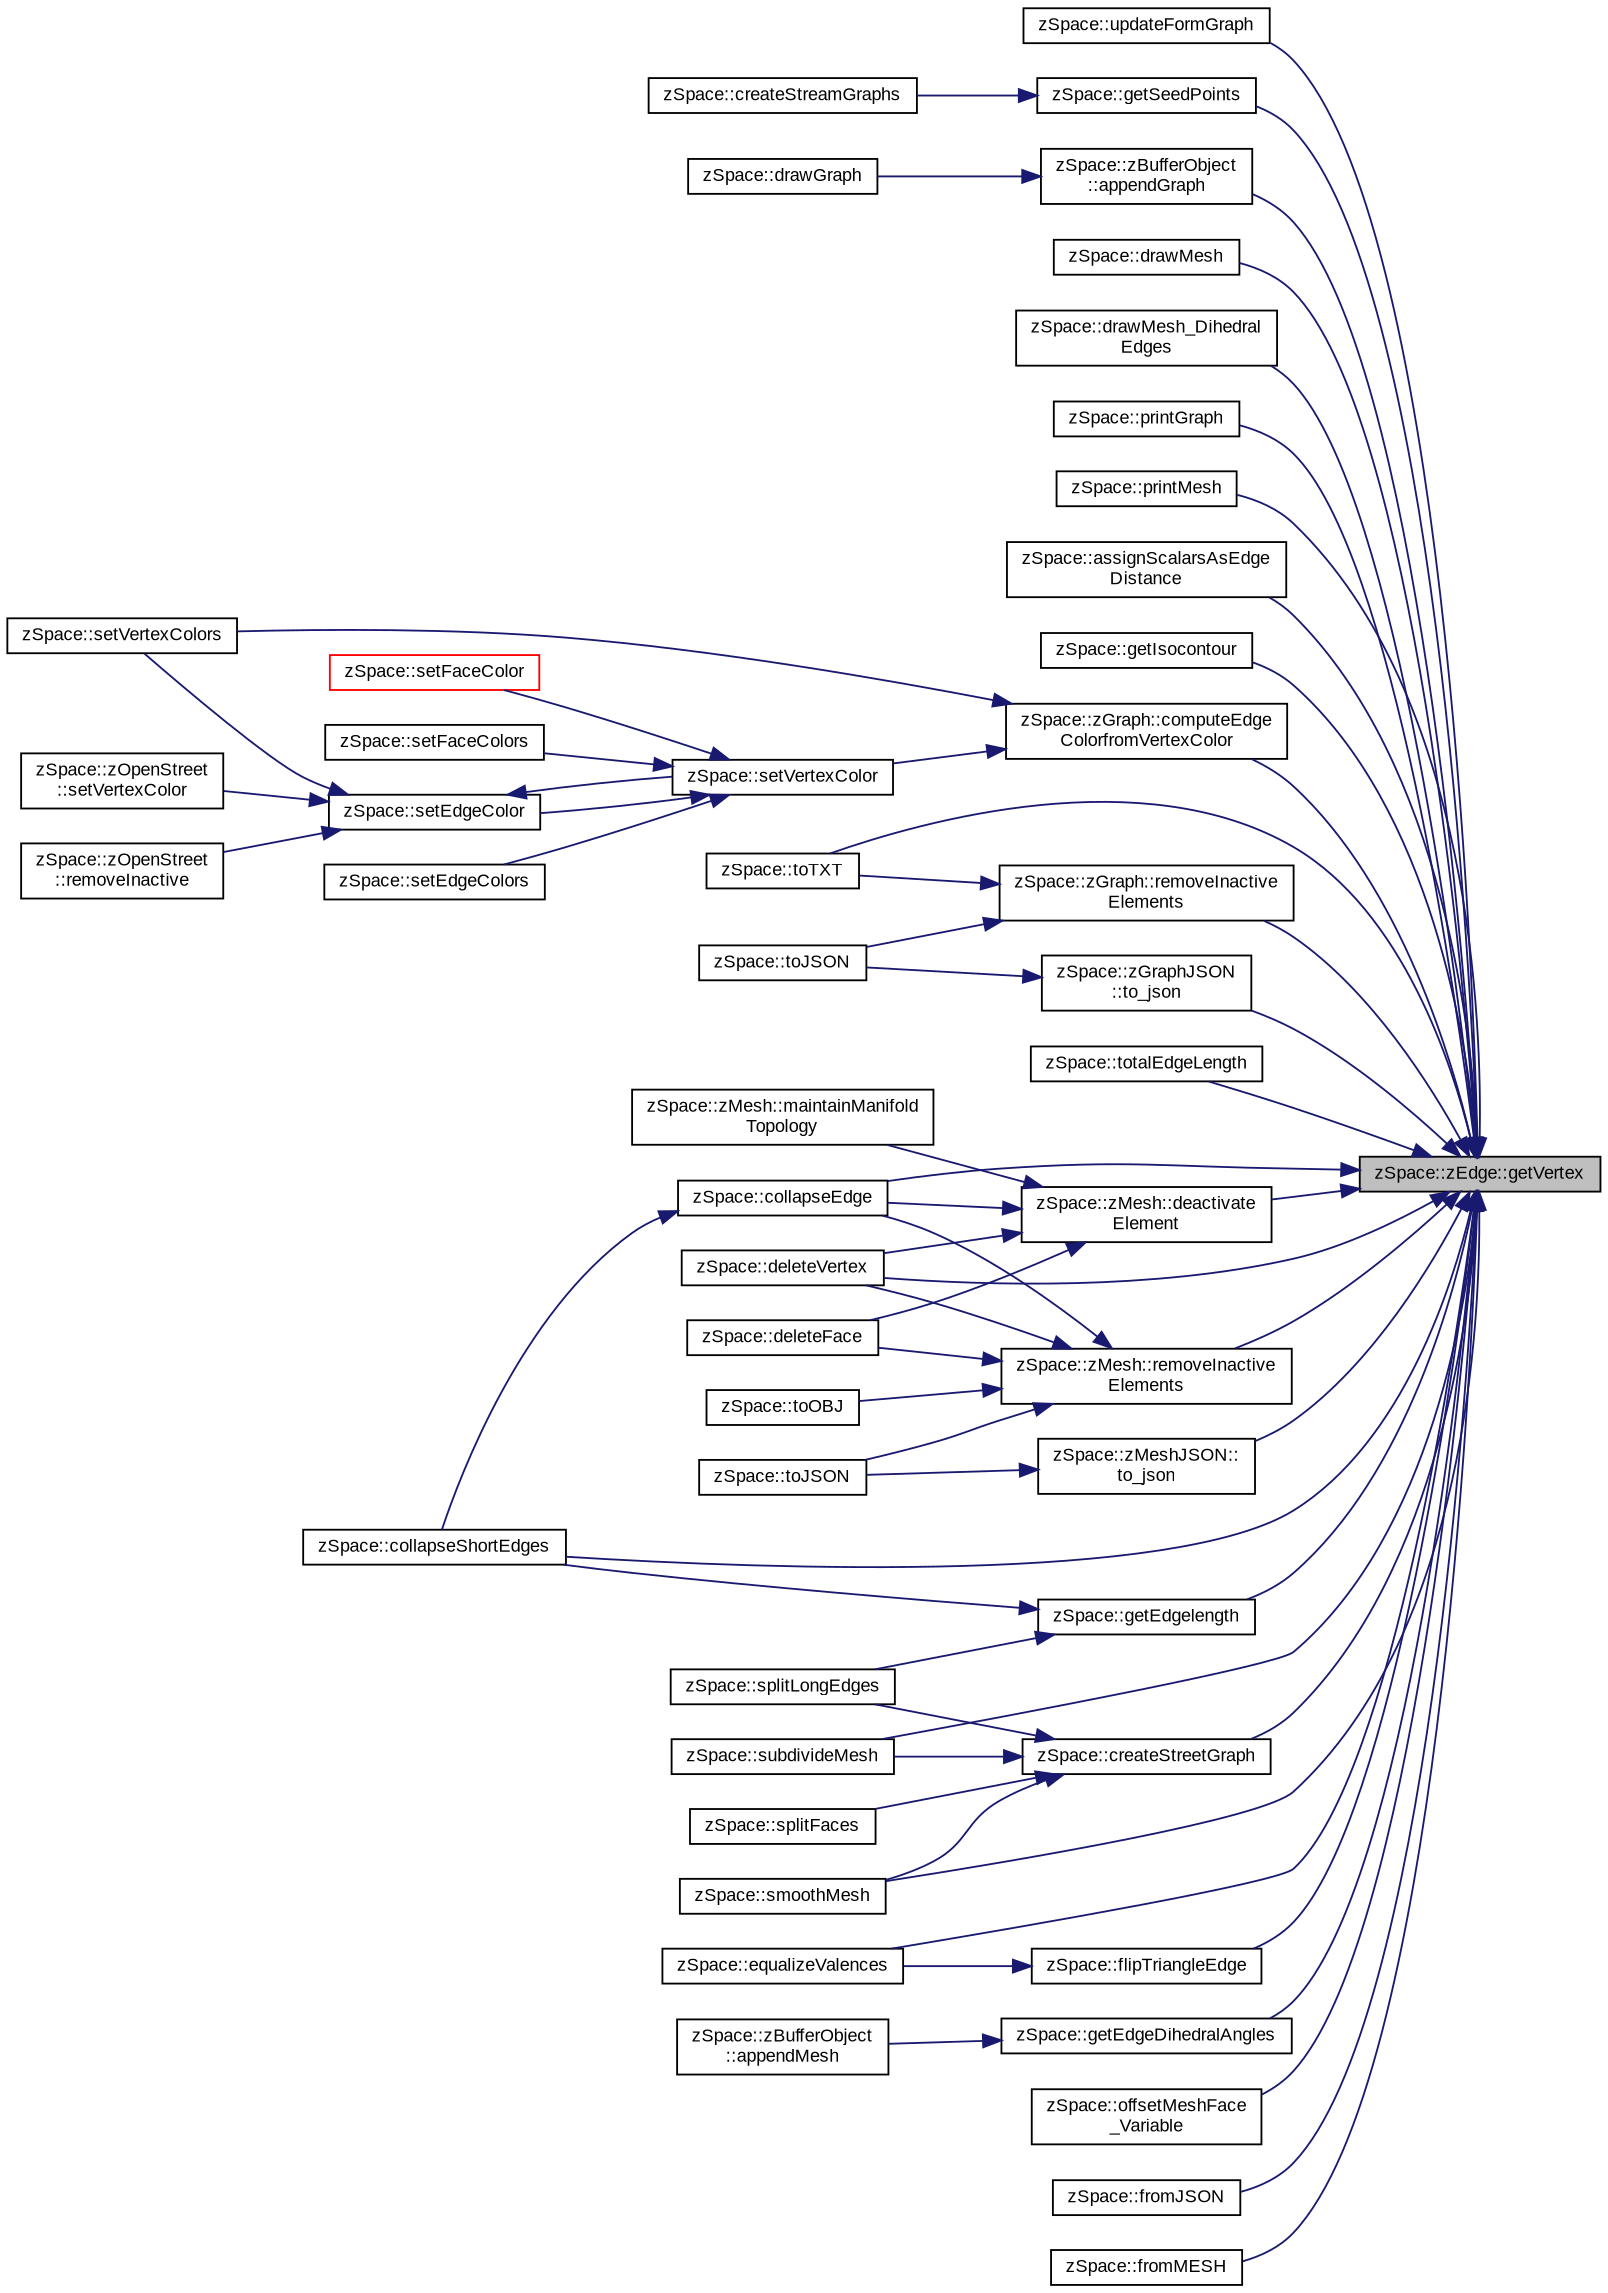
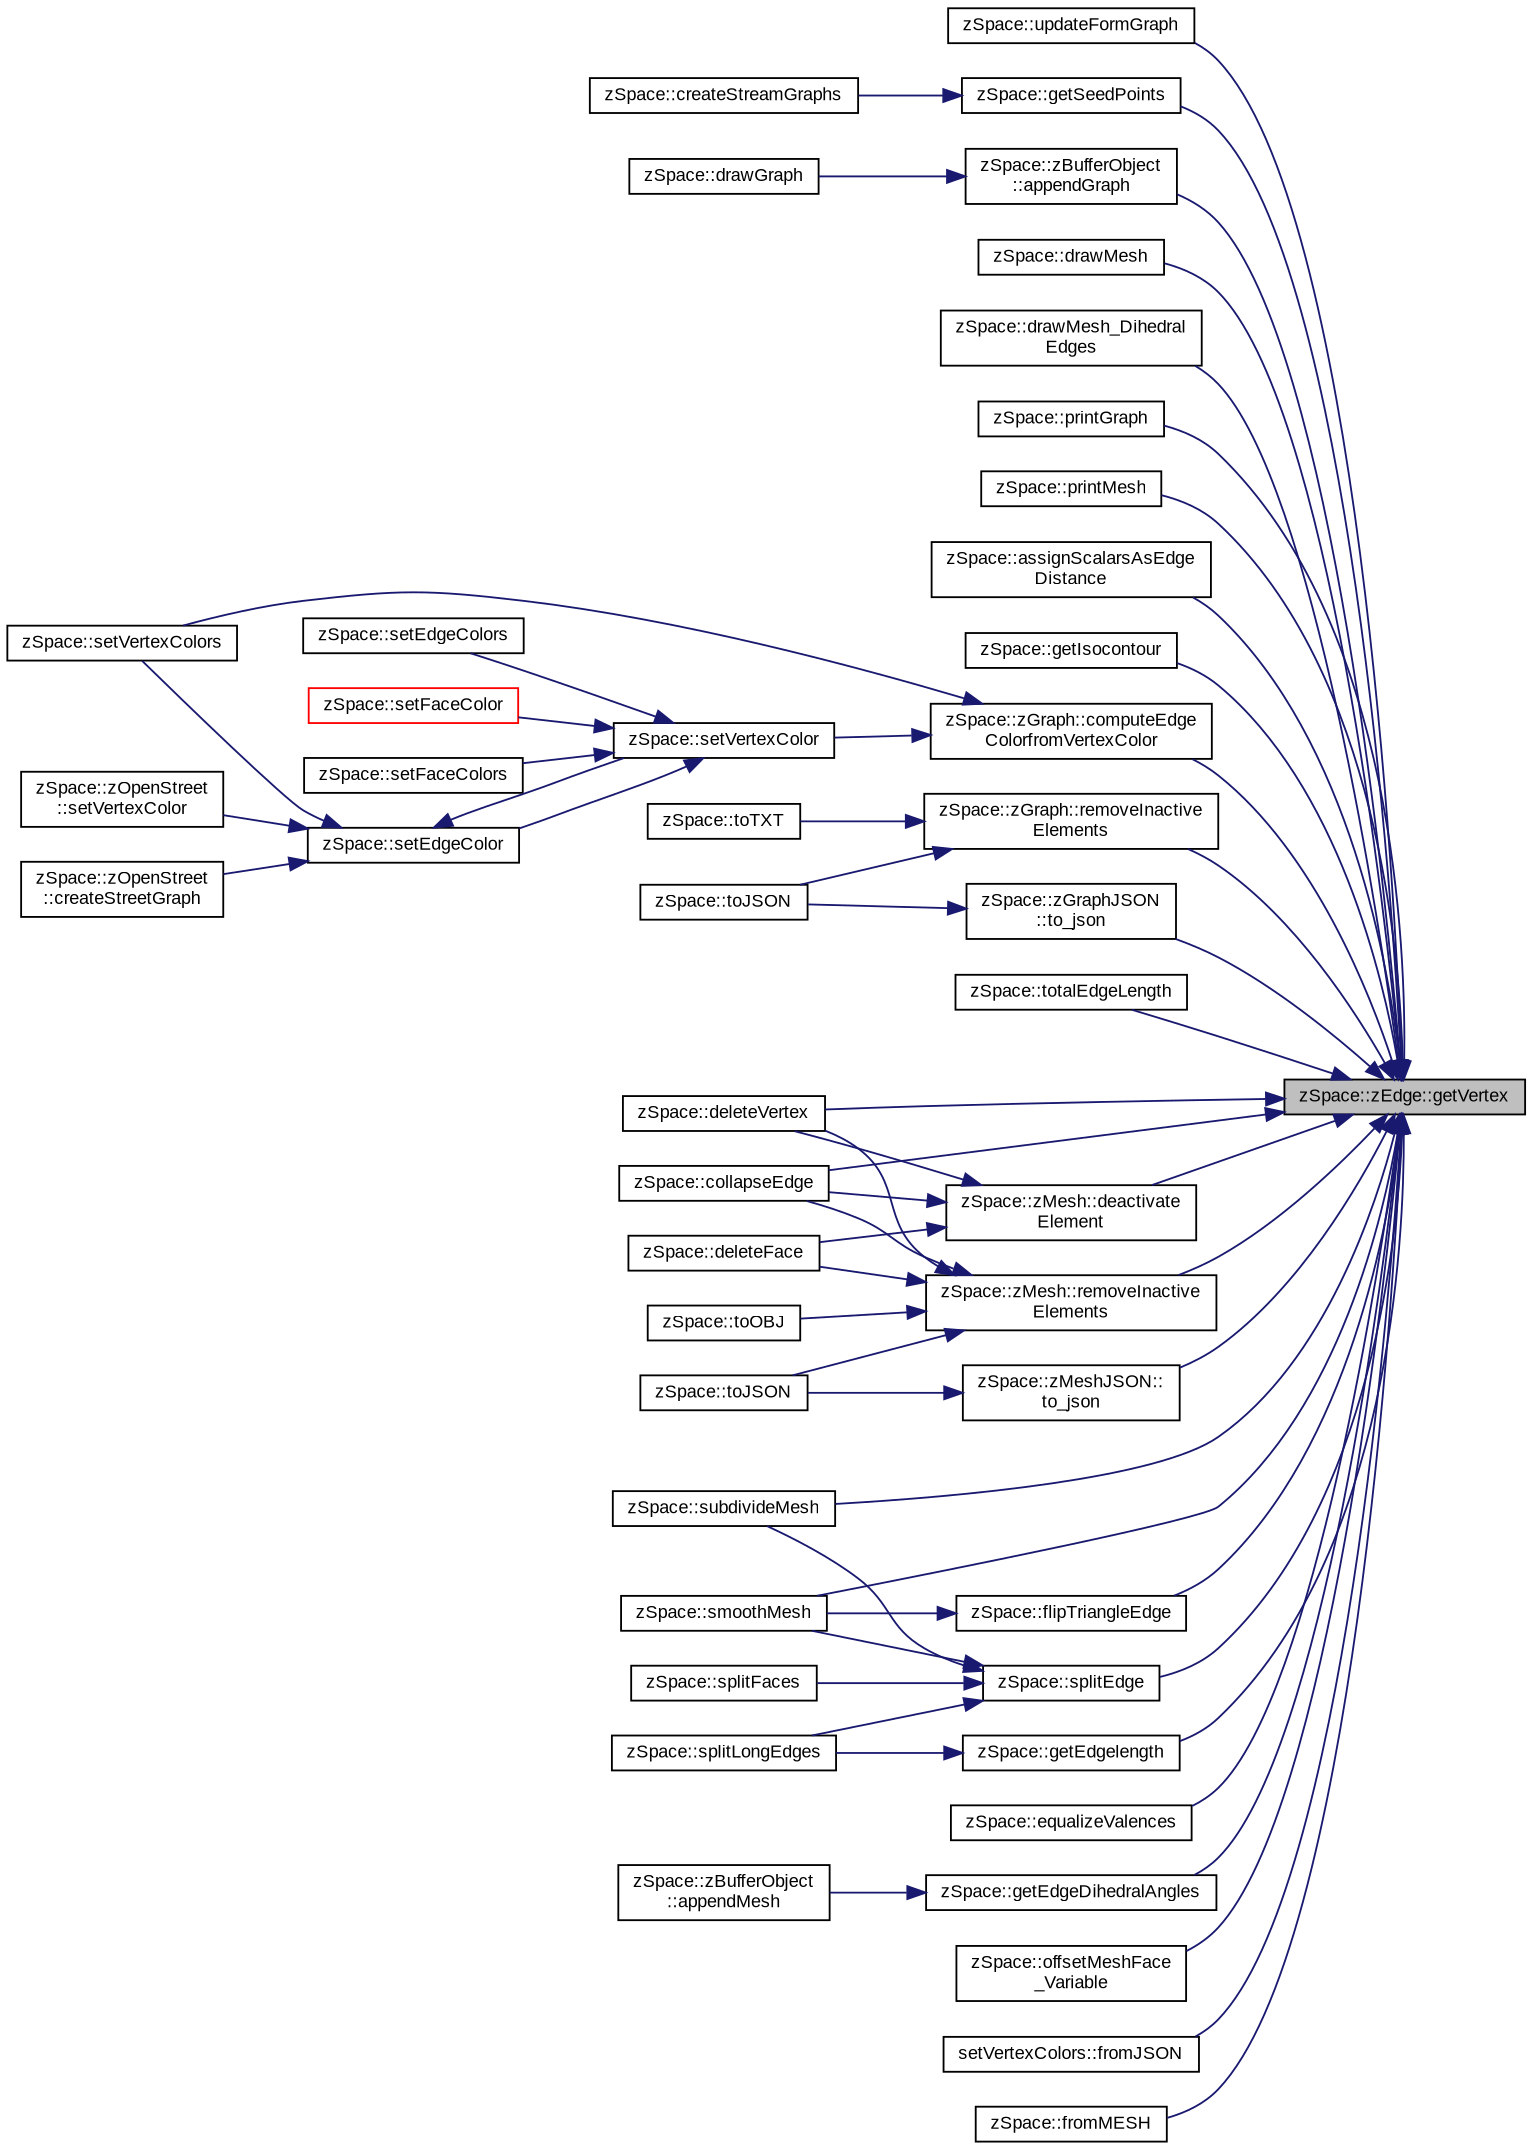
edge "zSpace::toTXT" -> "zSpace::zEdge::getVertex": removed
node "zSpace::zOpenStreet ::removeInactive": label "zSpace::zOpenStreet ::removeInactive" -> "zSpace::zOpenStreet ::createStreetGraph"
node "zSpace::zMesh::maintainManifold Topology": removed
node "zSpace::collapseShortEdges": removed
node "zSpace::createStreetGraph": label "zSpace::createStreetGraph" -> "zSpace::splitEdge"
edge "zSpace::equalizeValences" -> "zSpace::flipTriangleEdge": now "zSpace::smoothMesh" -> "zSpace::flipTriangleEdge"
node "zSpace::fromJSON": label "zSpace::fromJSON" -> "setVertexColors::fromJSON"
